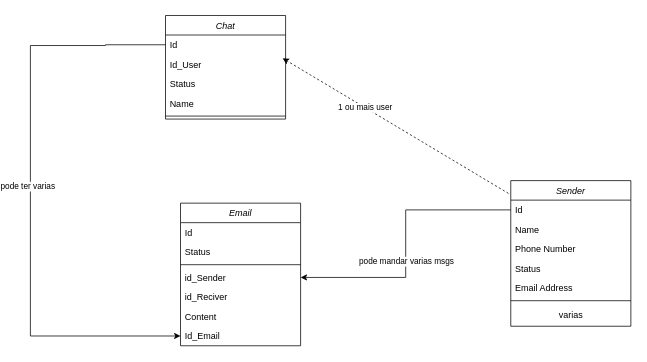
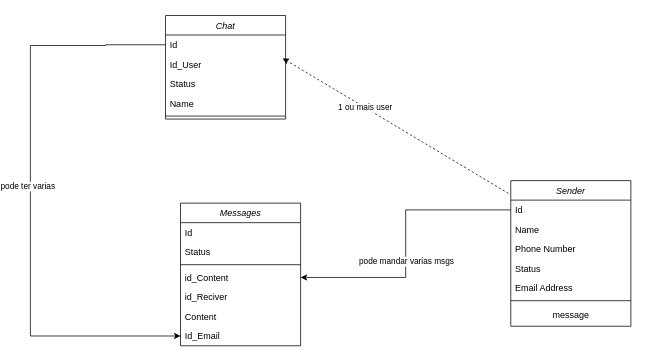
node "Email": label "Email" -> "Messages"
node "id_Sender": label "id_Sender" -> "id_Content"
node "varias": label "varias" -> "message"
